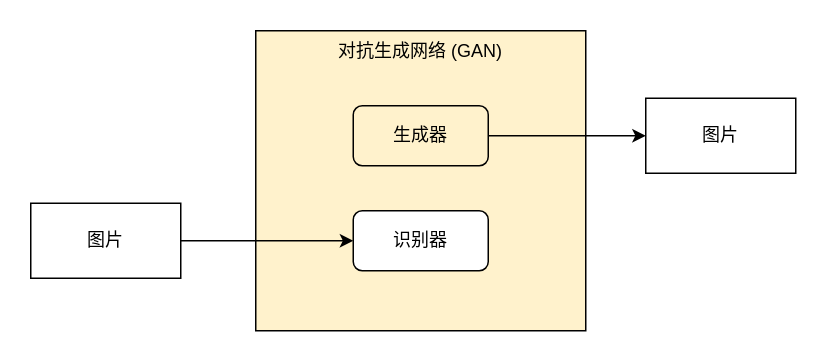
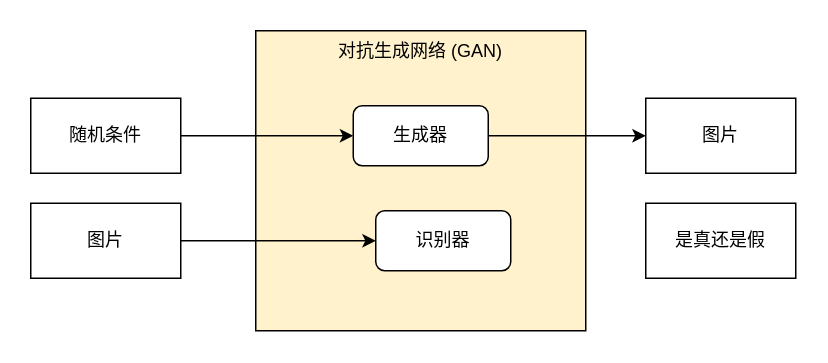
node "随机条件": added
edge "随机条件" -> "生成器": added
node "生成器": fillcolor #fff2cc -> #ffffff
node "识别器": moved (421, 241) -> (443, 241)
node "是真还是假": added
